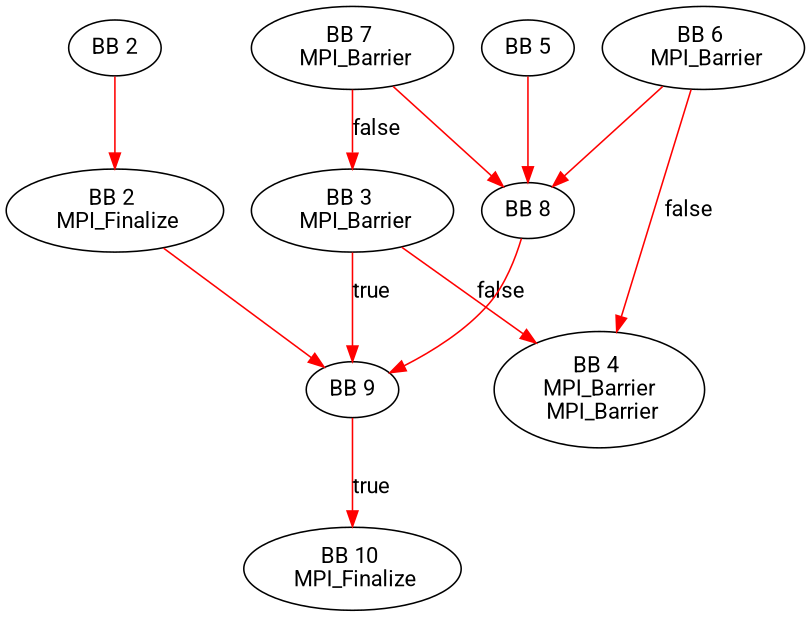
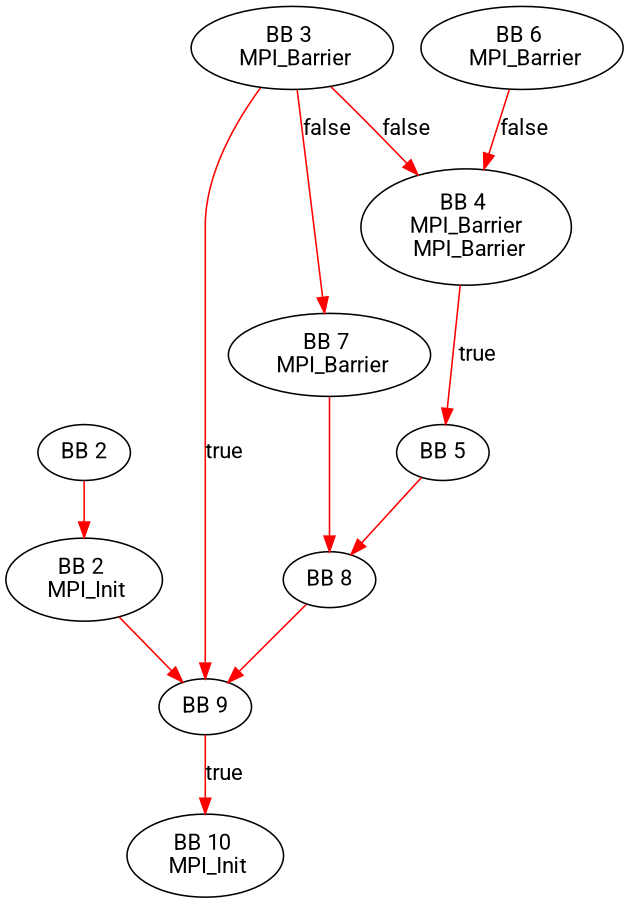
edge "BB 7 MPI_Barrier" -> "BB 3 MPI_Barrier": reversed
edge "BB 6 MPI_Barrier" -> "BB 8": removed
node "BB 2 MPI_Finalize": label "BB 2 MPI_Finalize" -> "BB 2 MPI_Init"
edge "BB 4 MPI_Barrier MPI_Barrier" -> "BB 5": added, label "true"
node "BB 10 MPI_Finalize": label "BB 10 MPI_Finalize" -> "BB 10 MPI_Init"
